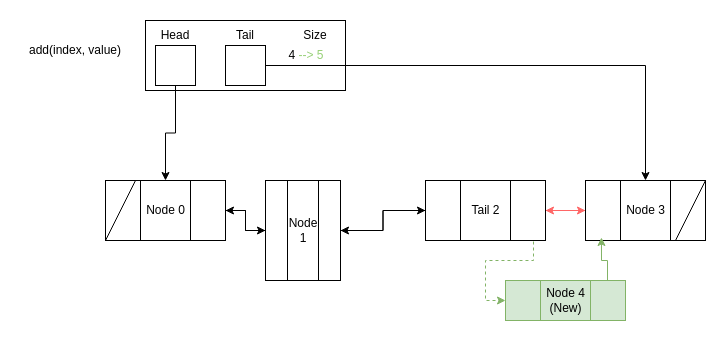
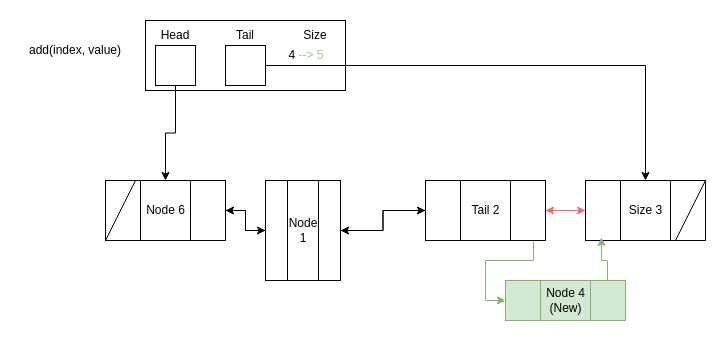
node "Node 0": label "Node 0" -> "Node 6"
node "Node 3": label "Node 3" -> "Size 3"
edge "Tail 2" -> "Node 4 (New)": style dashed -> solid
